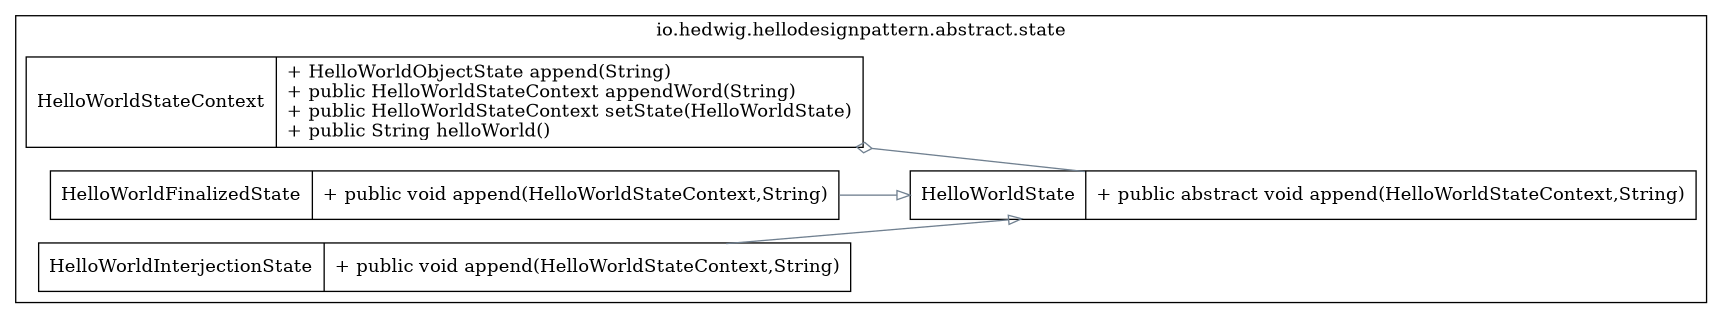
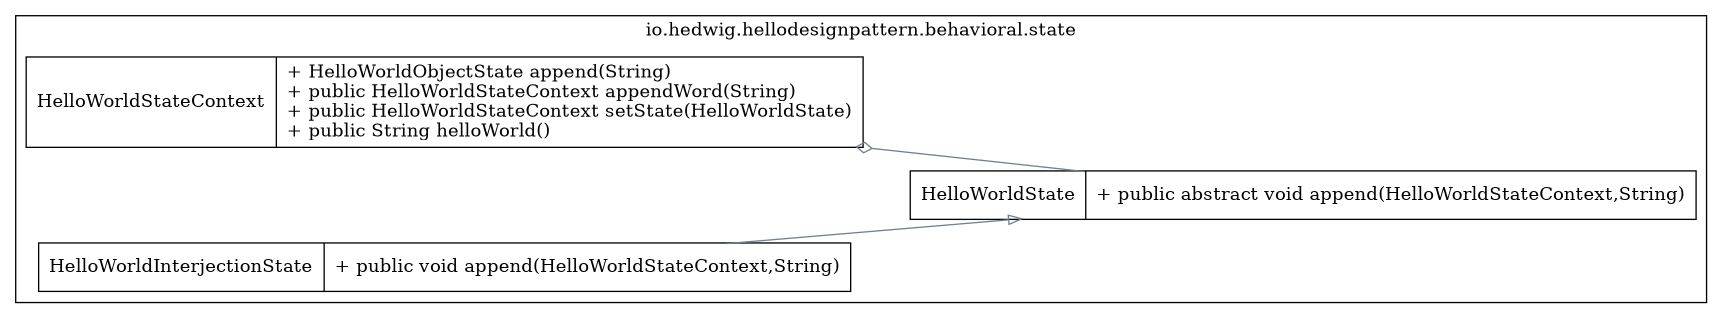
cluster "io.hedwig.hellodesignpattern.abstract.state": label "io.hedwig.hellodesignpattern.abstract.state" -> "io.hedwig.hellodesignpattern.behavioral.state"
node "HelloWorldFinalizedState": removed
